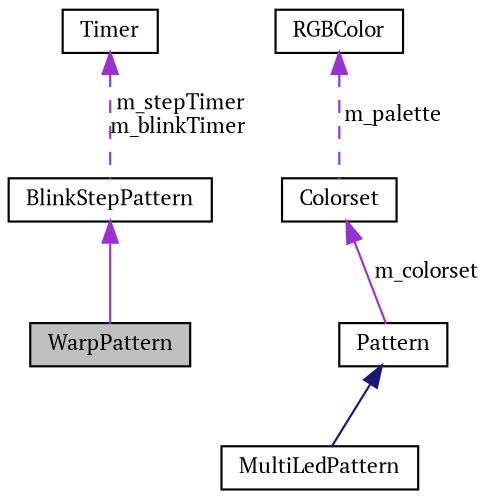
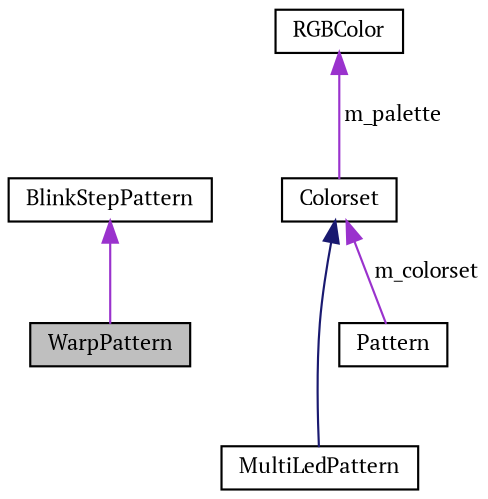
node "Timer": removed
edge "Colorset" -> "RGBColor": style dashed -> solid
edge "MultiLedPattern" -> "Pattern": now "MultiLedPattern" -> "Colorset"
